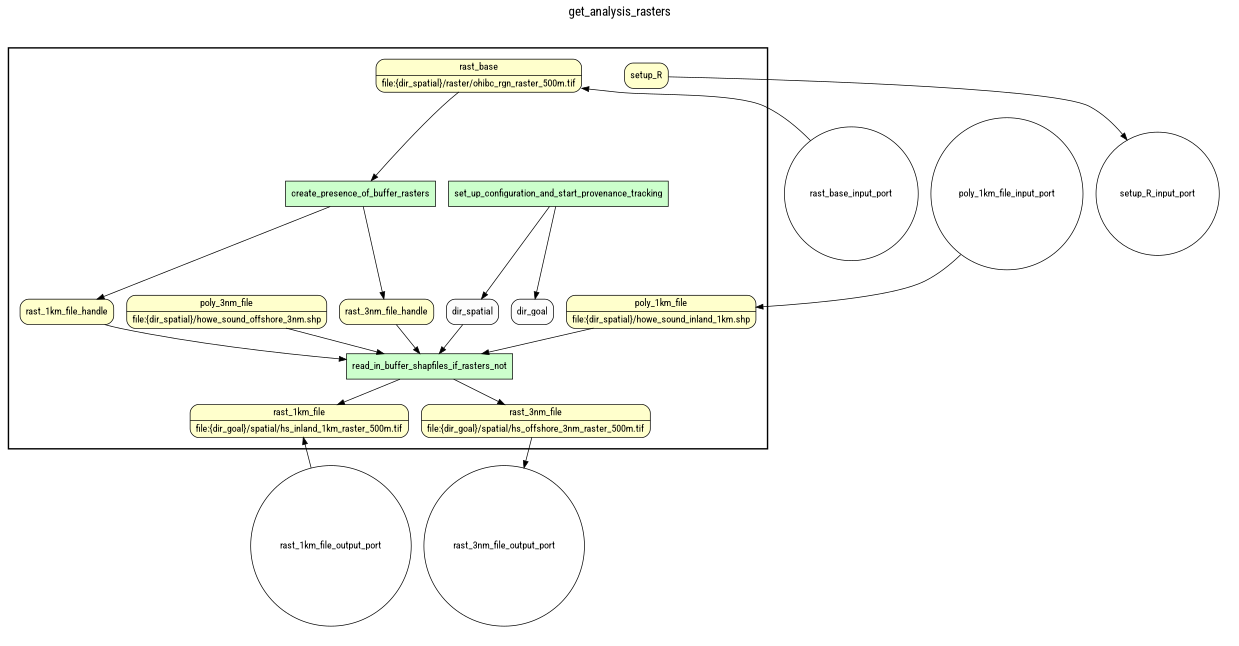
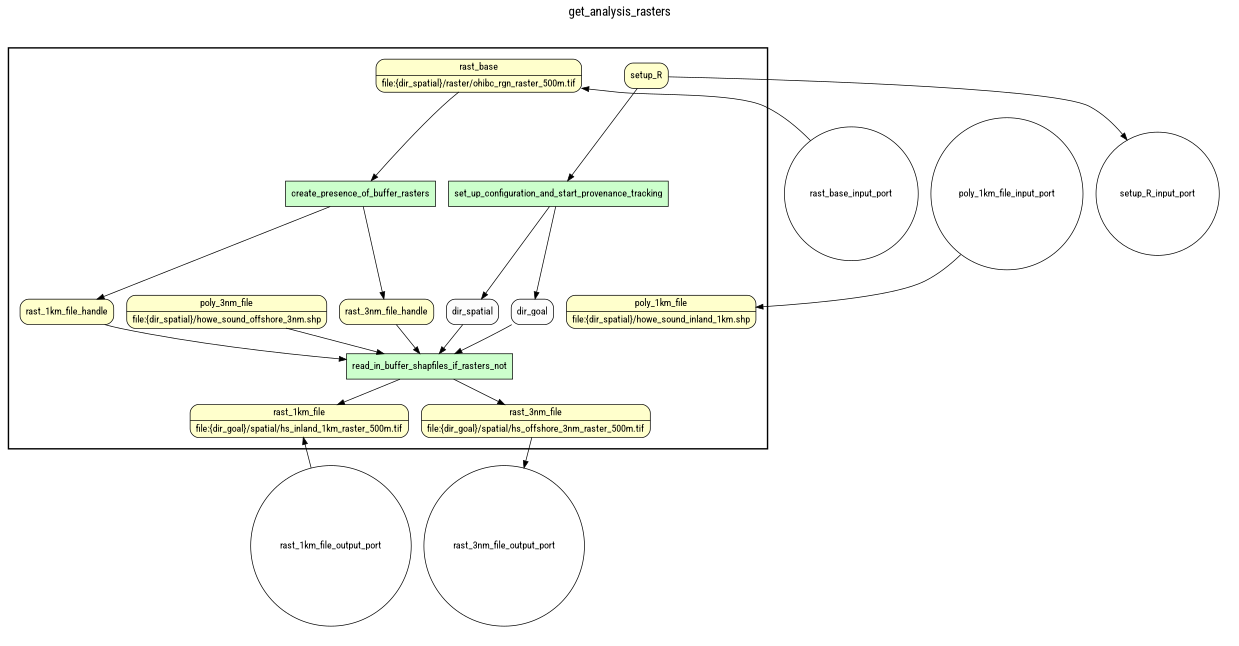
edge "setup_R" -> "set_up_configuration_and_start_provenance_tracking": added
edge "poly_1km_file" -> "read_in_buffer_shapfiles_if_rasters_not": now "dir_goal" -> "read_in_buffer_shapfiles_if_rasters_not"
